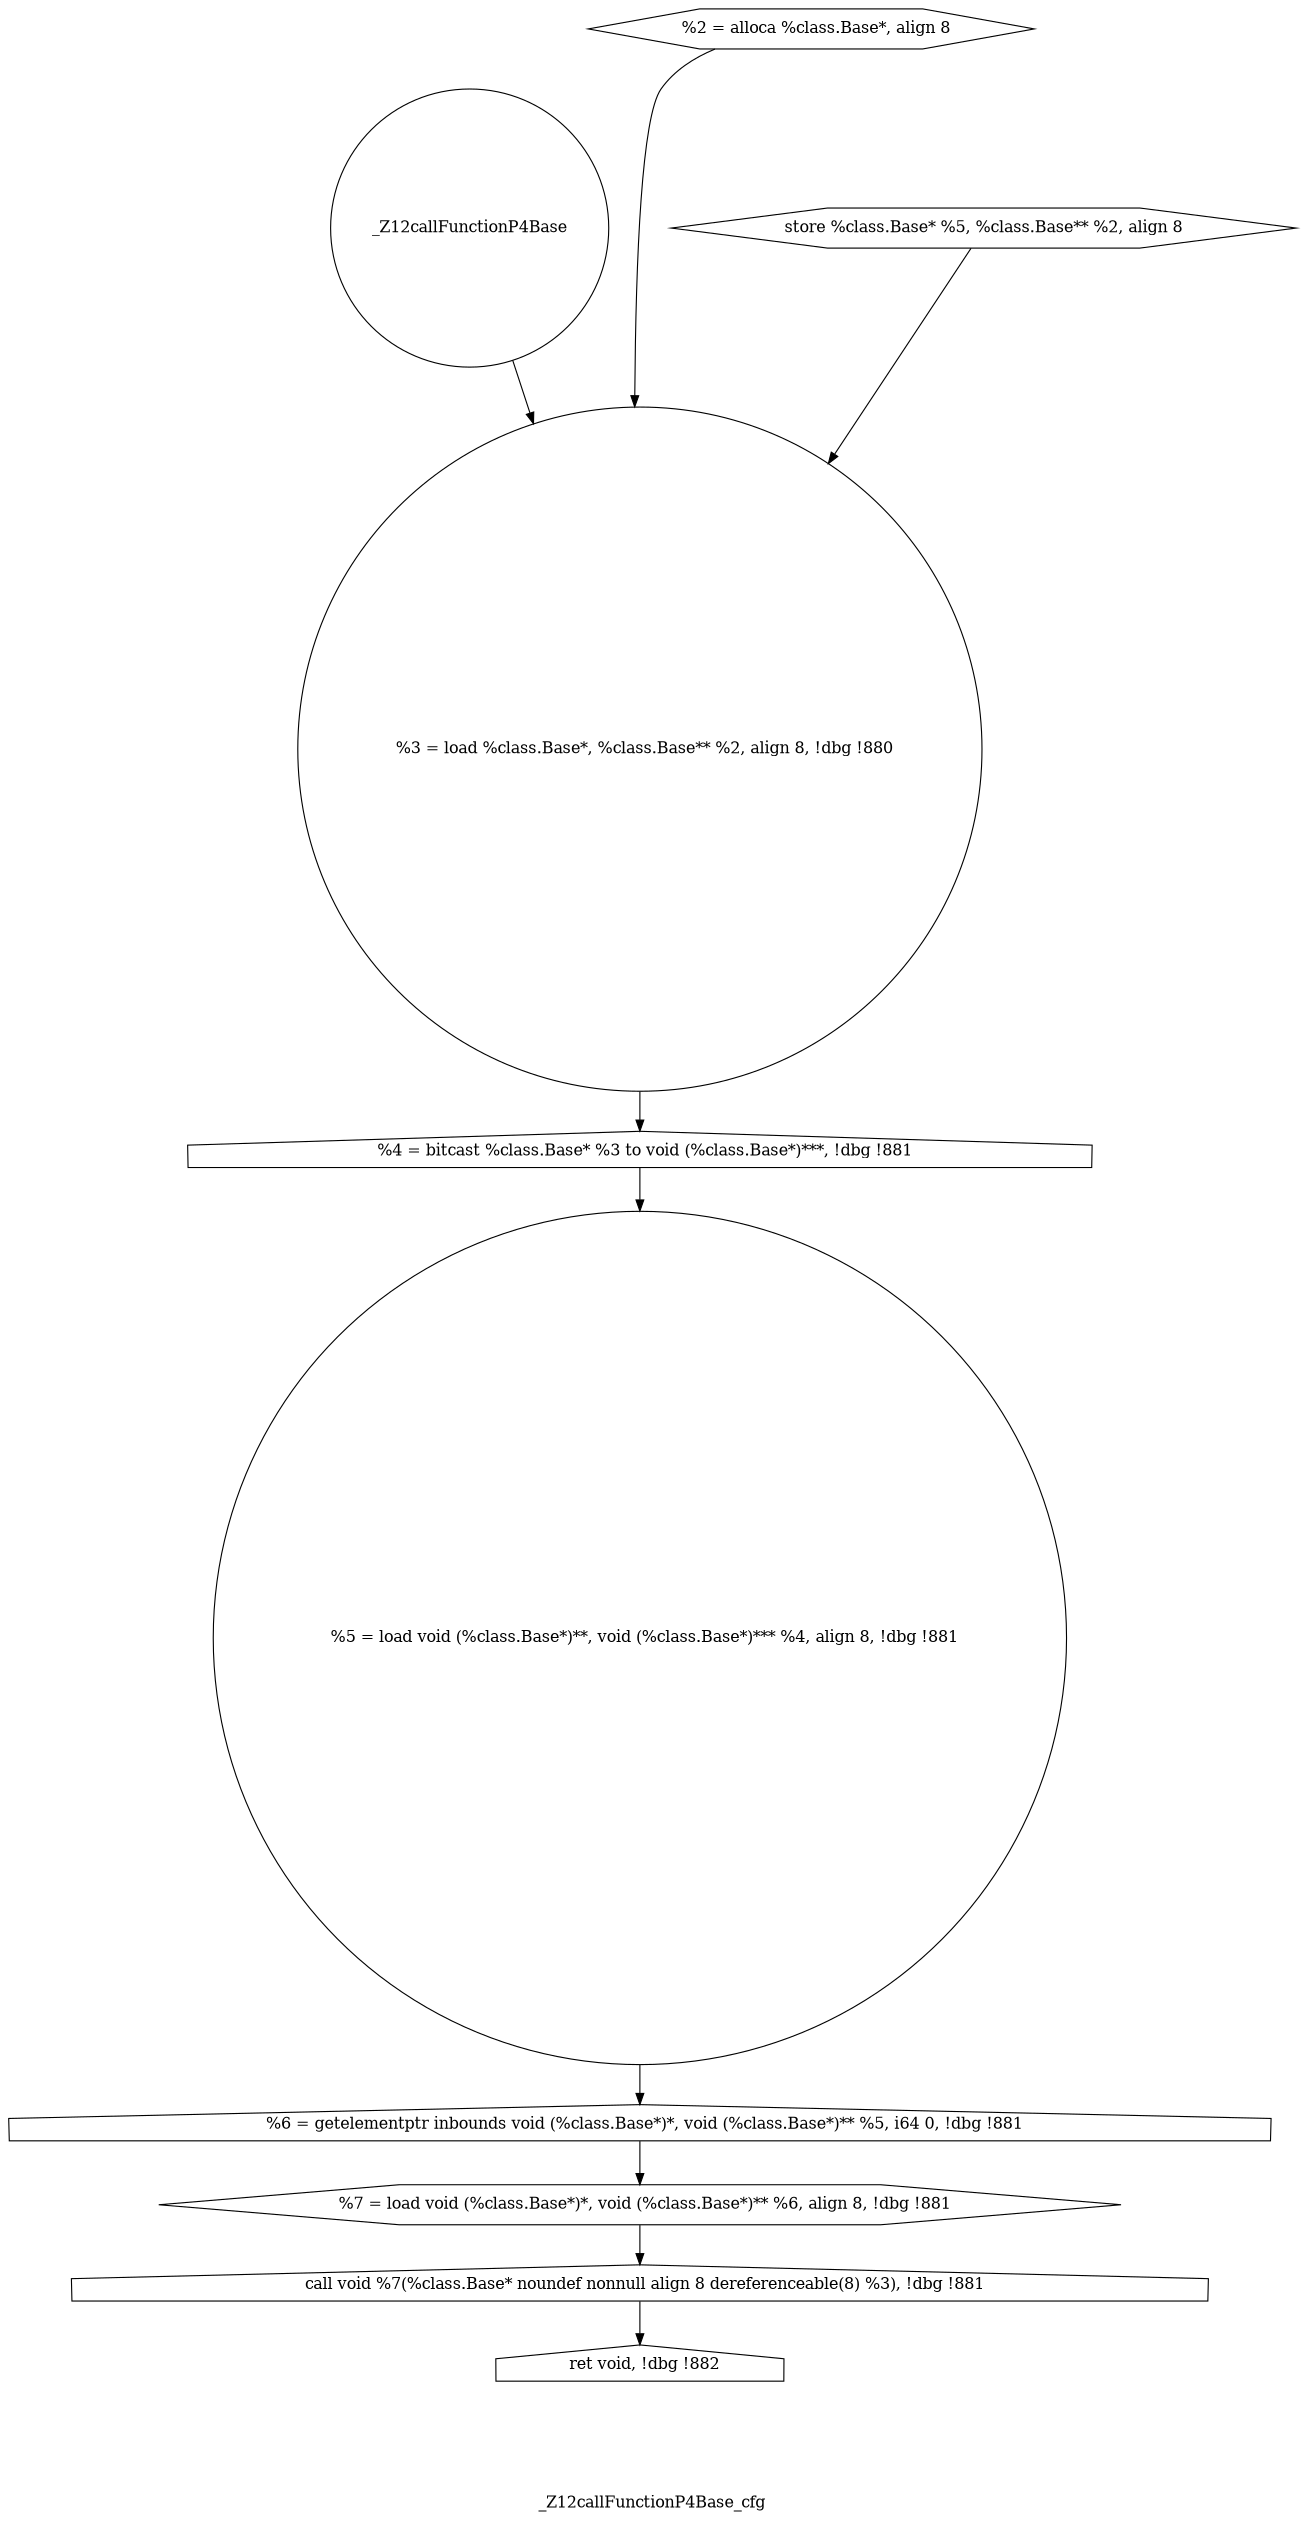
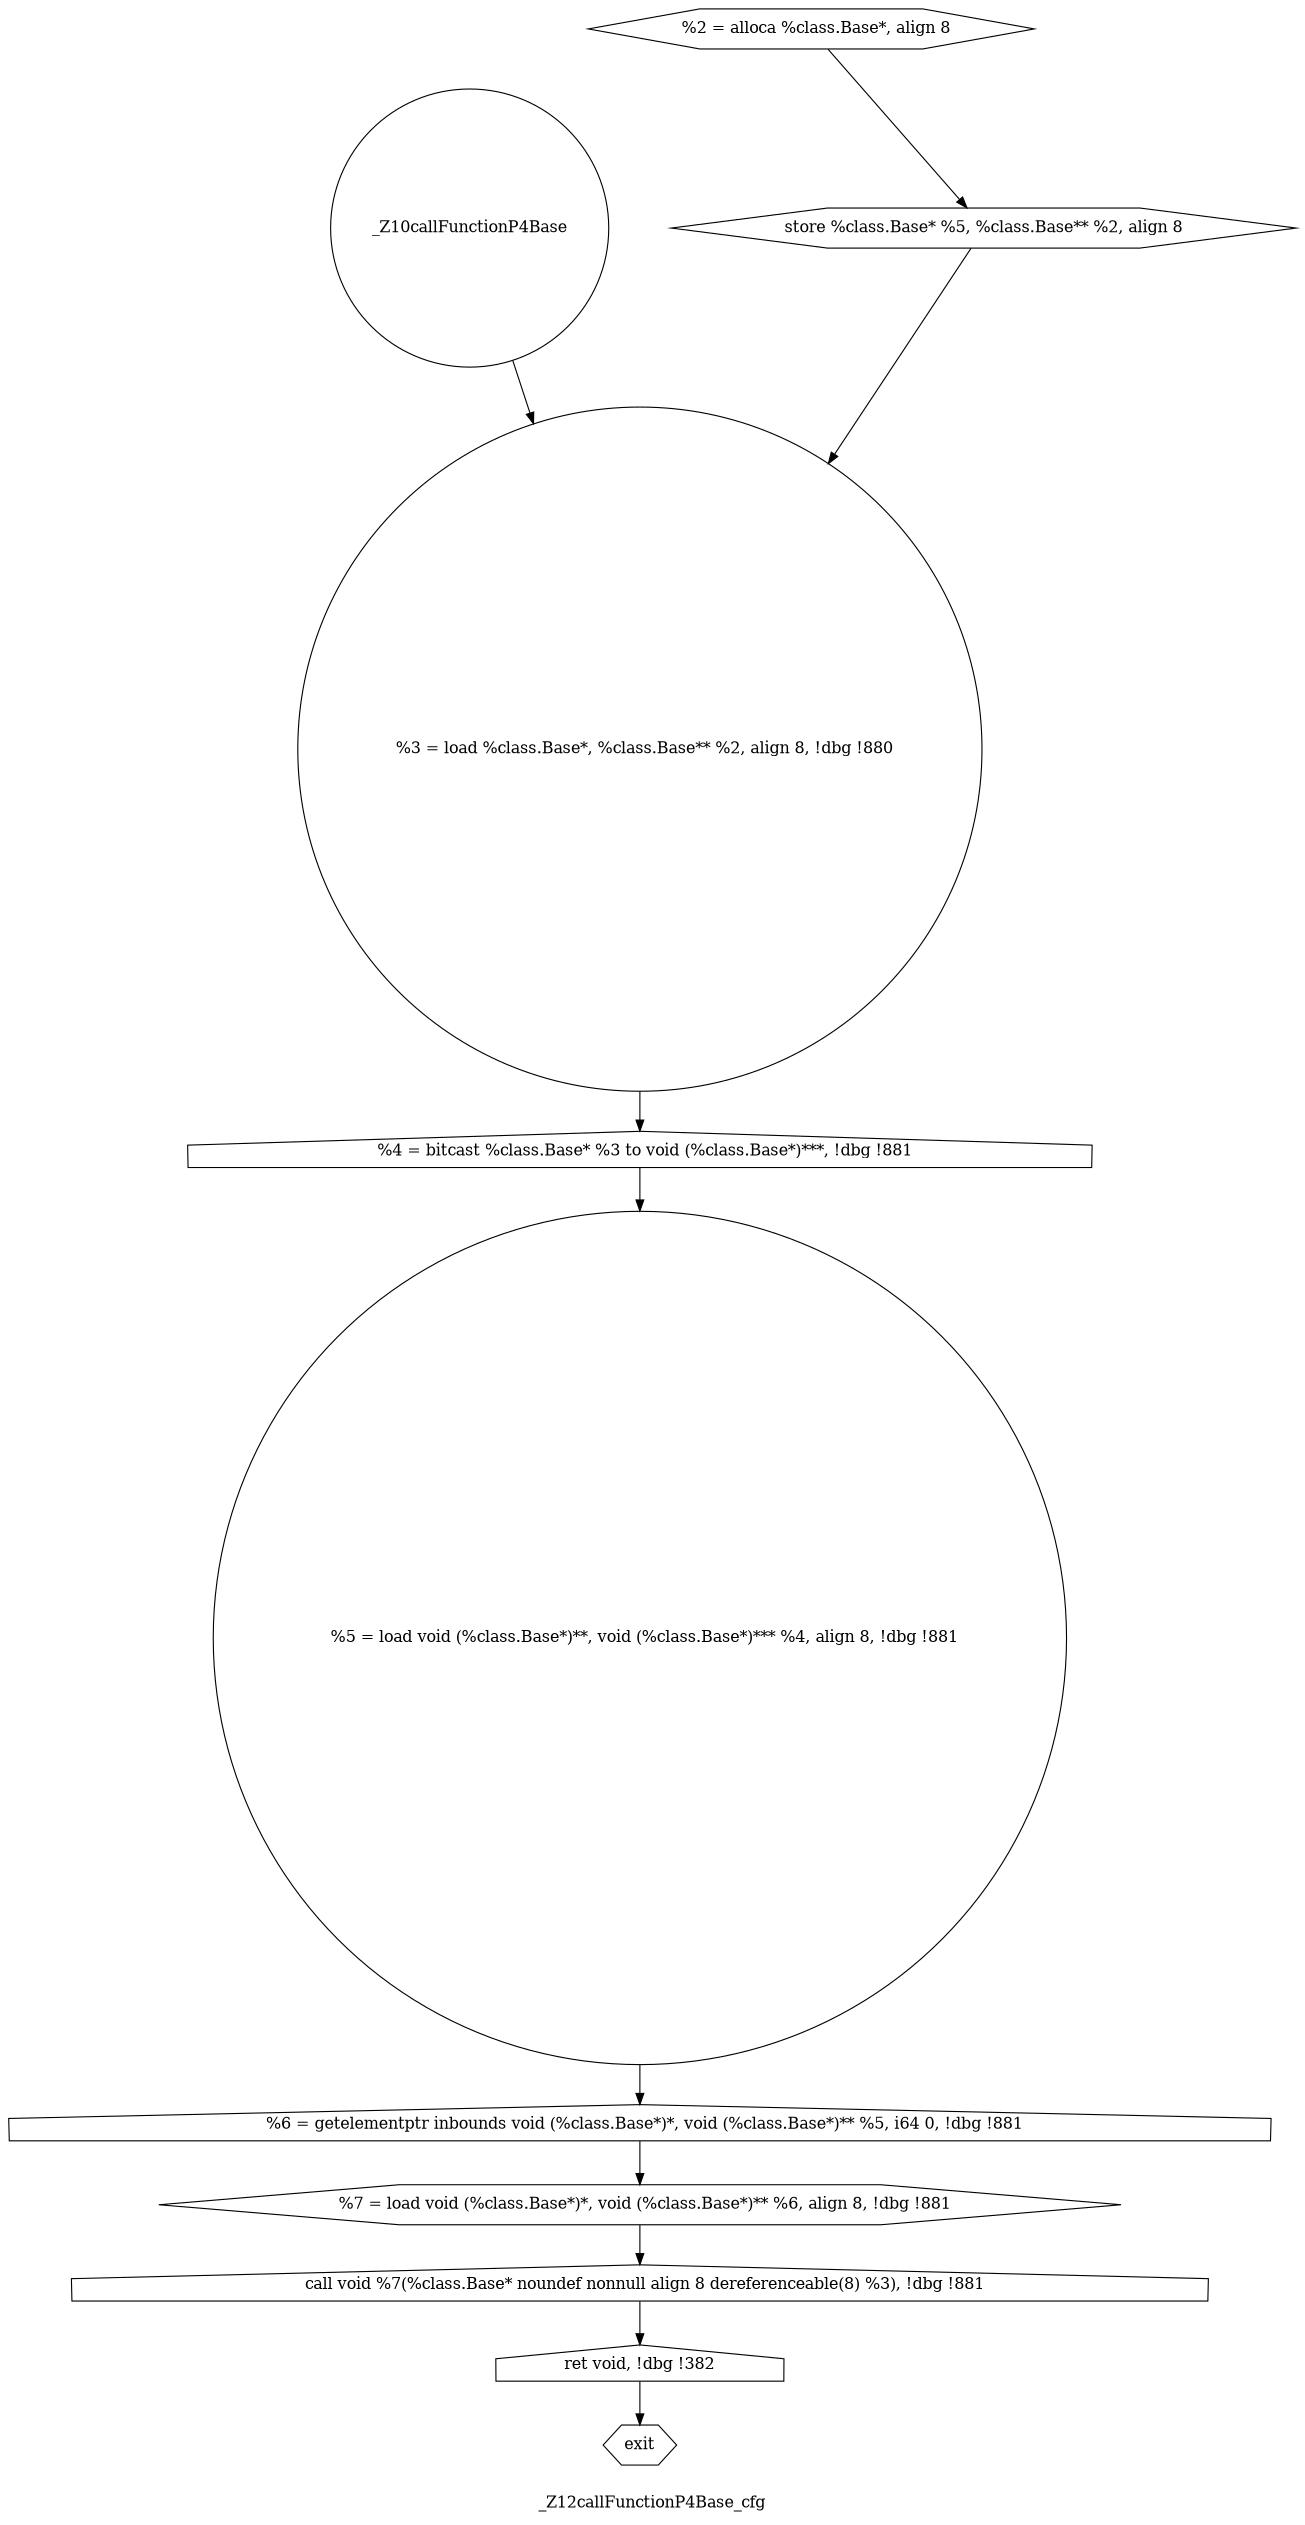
edge "%2 = alloca %class.Base*, align 8" -> "%3 = load %class.Base*, %class.Base** %2, align 8, !dbg !880": now "%2 = alloca %class.Base*, align 8" -> "store %class.Base* %5, %class.Base** %2, align 8"
node "_Z12callFunctionP4Base": label "_Z12callFunctionP4Base" -> "_Z10callFunctionP4Base"
node "ret void, !dbg !882": label "ret void, !dbg !882" -> "ret void, !dbg !382"
node "exit": added
